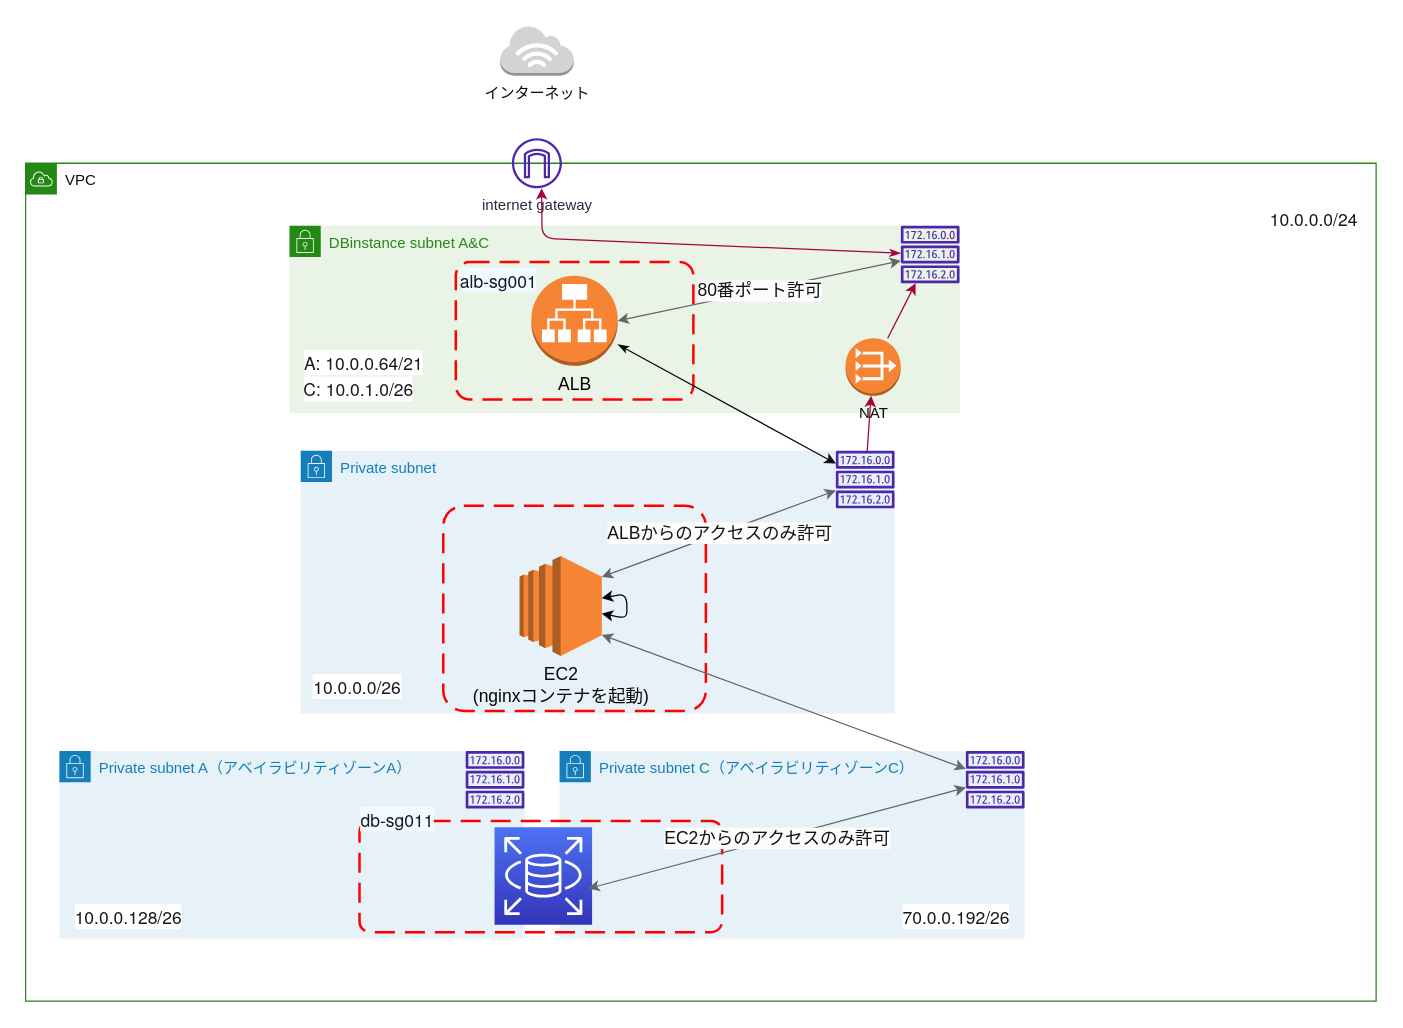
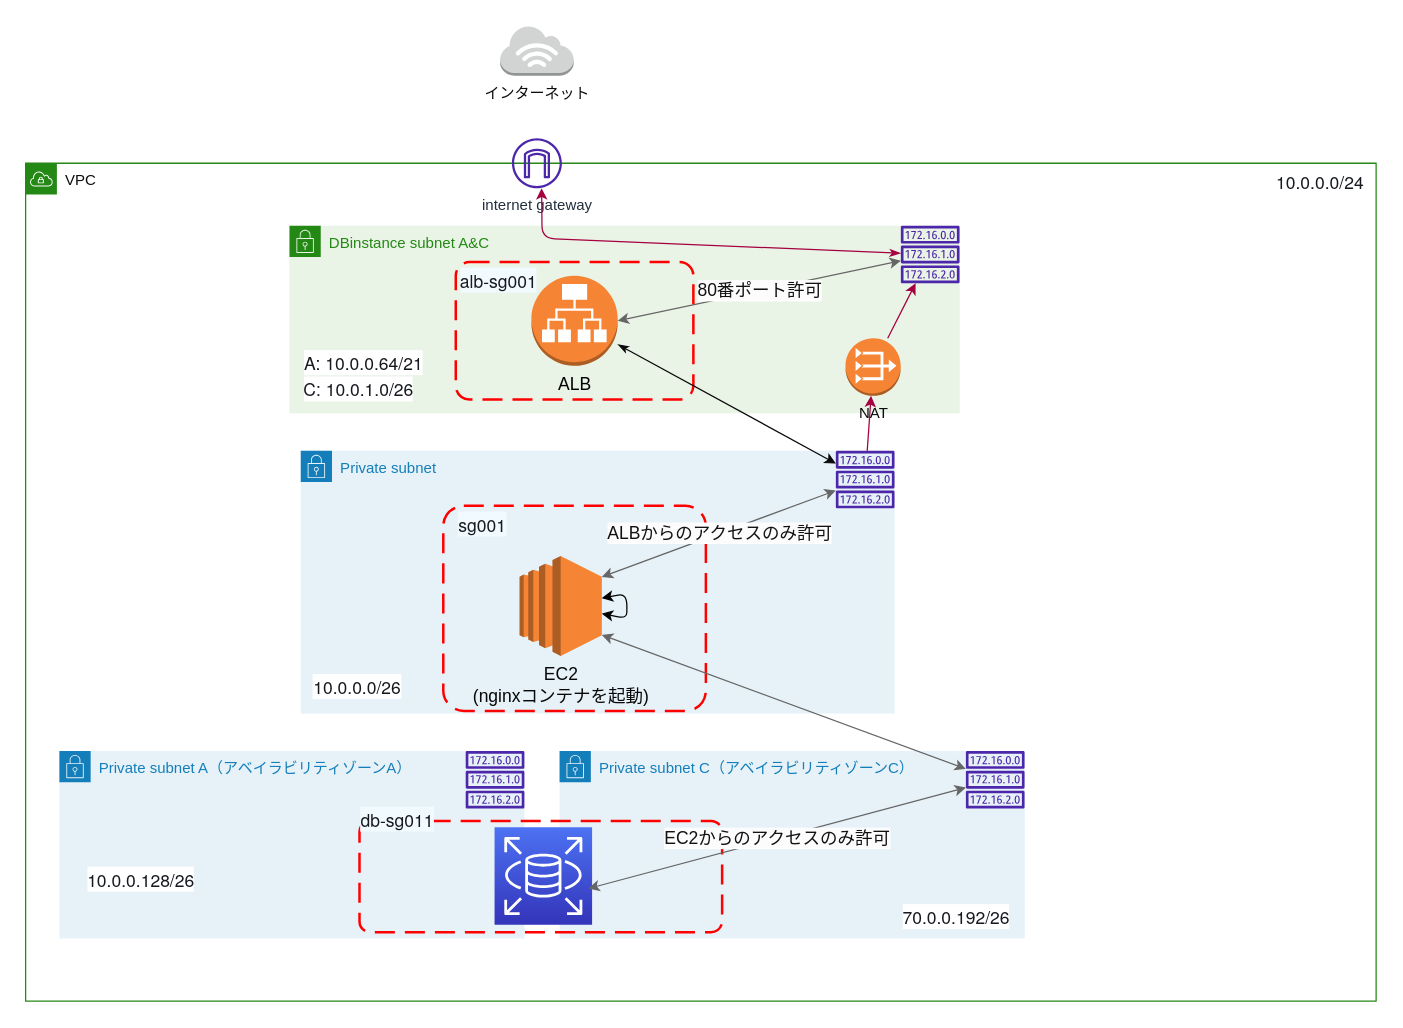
node "10.0.0.0/24": moved (1313, 219) -> (1319, 182)
node "sg001": added
node "10.0.0.128/26": moved (128, 917) -> (141, 879)
